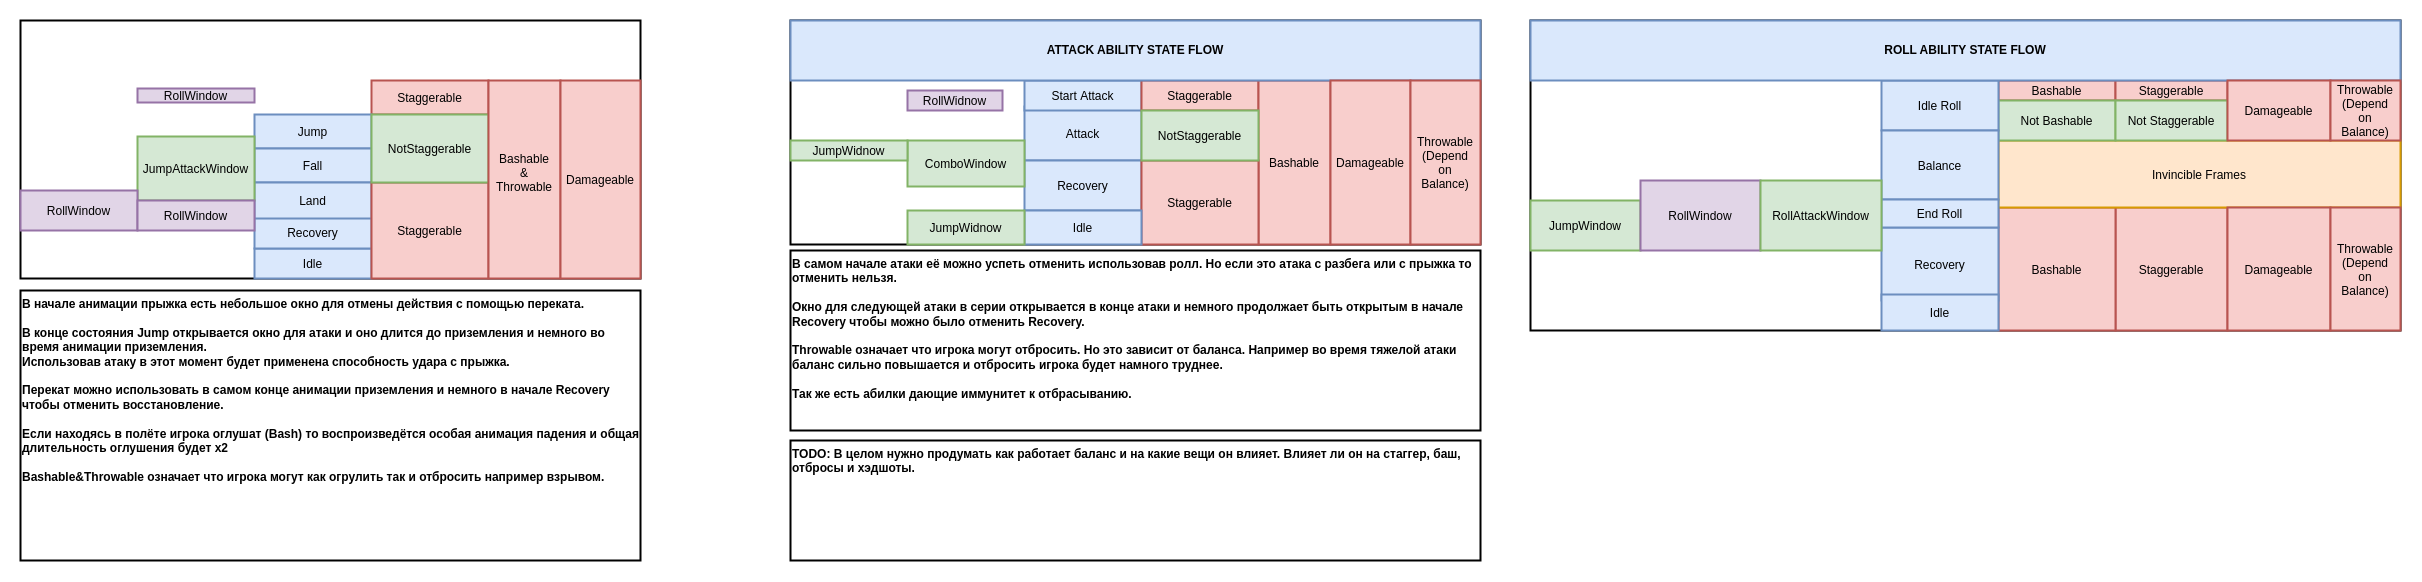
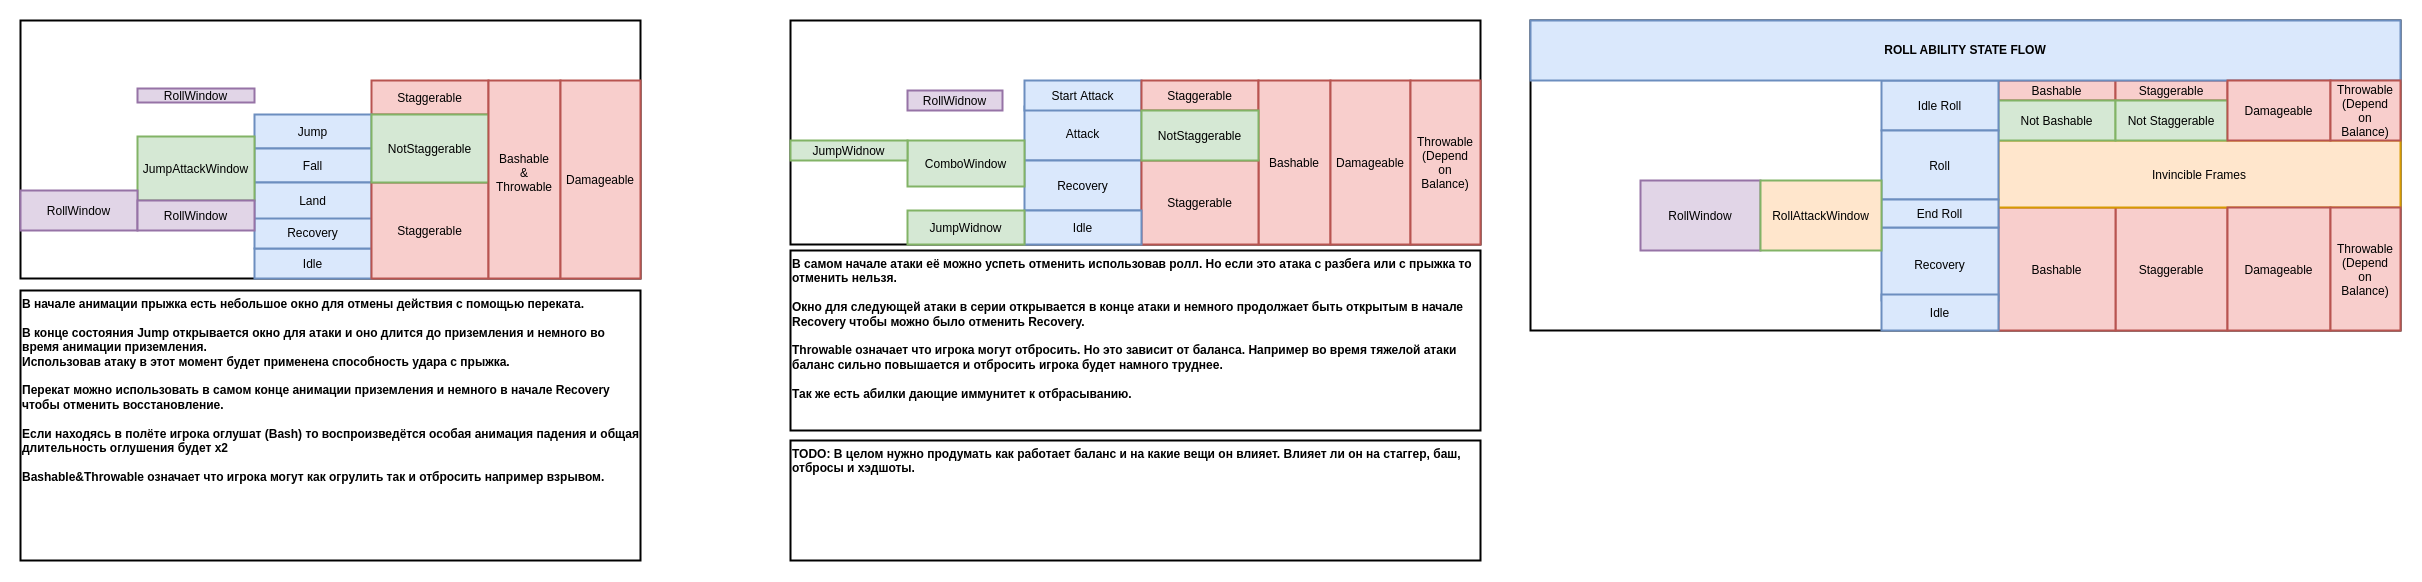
node "ATTACK ABILITY STATE FLOW": removed
node "Balance": label "Balance" -> "Roll"
node "RollAttackWindow": fillcolor #d5e8d4 -> #ffe6cc
node "JumpWindow": removed
